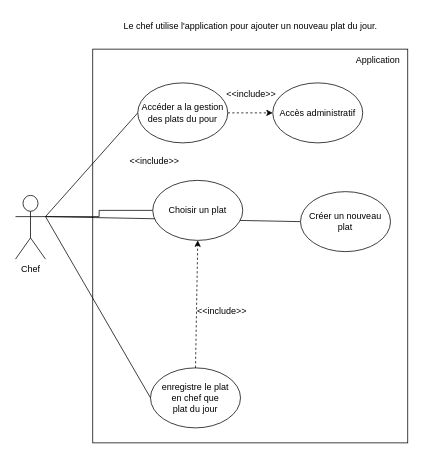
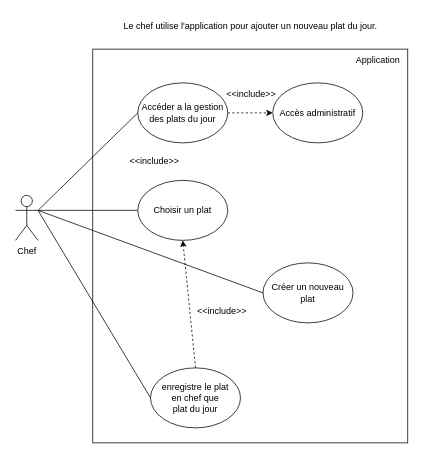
node "Accéder a la gestion des plats du pour": label "Accéder a la gestion des plats du pour" -> "Accéder a la gestion des plats du jour"
node "Choisir un plat": moved (198, 210) -> (183, 210)
node "Créer un nouveau plat": moved (345, 222) -> (308, 293)
node "Chef": size 30x64 -> 23x45
